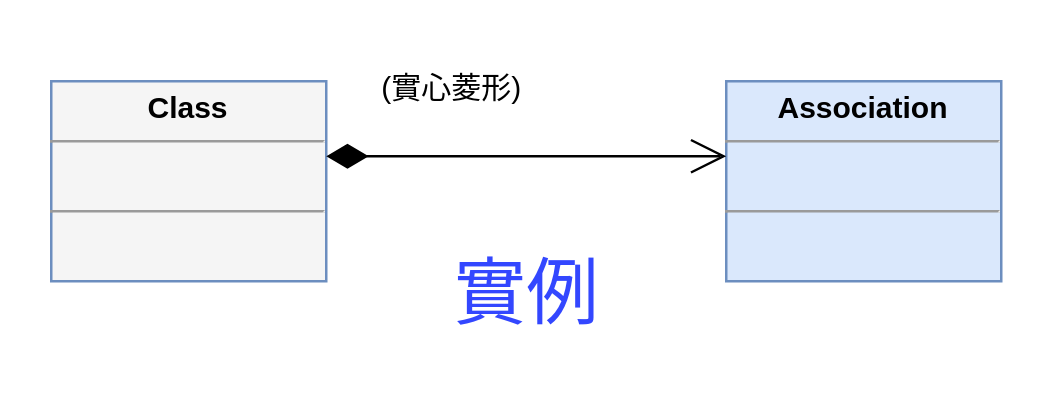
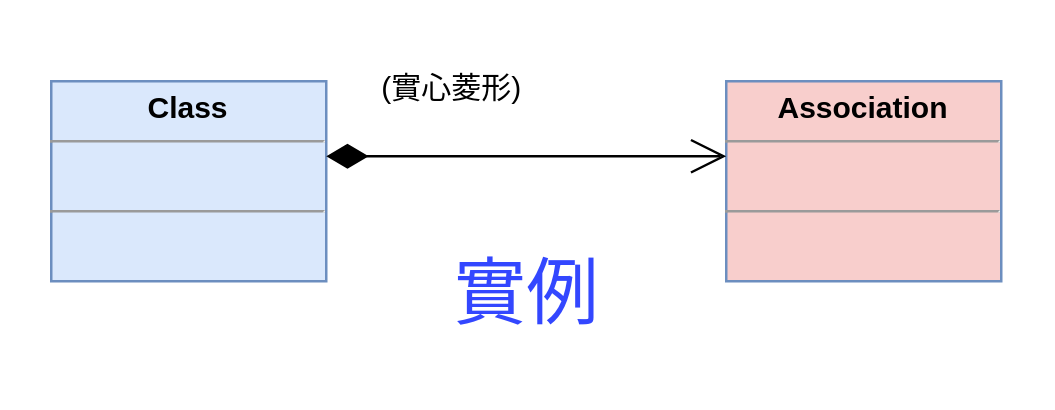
node "Class": fillcolor #f5f5f5 -> #dae8fc
node "Association": fillcolor #dae8fc -> #f8cecc
